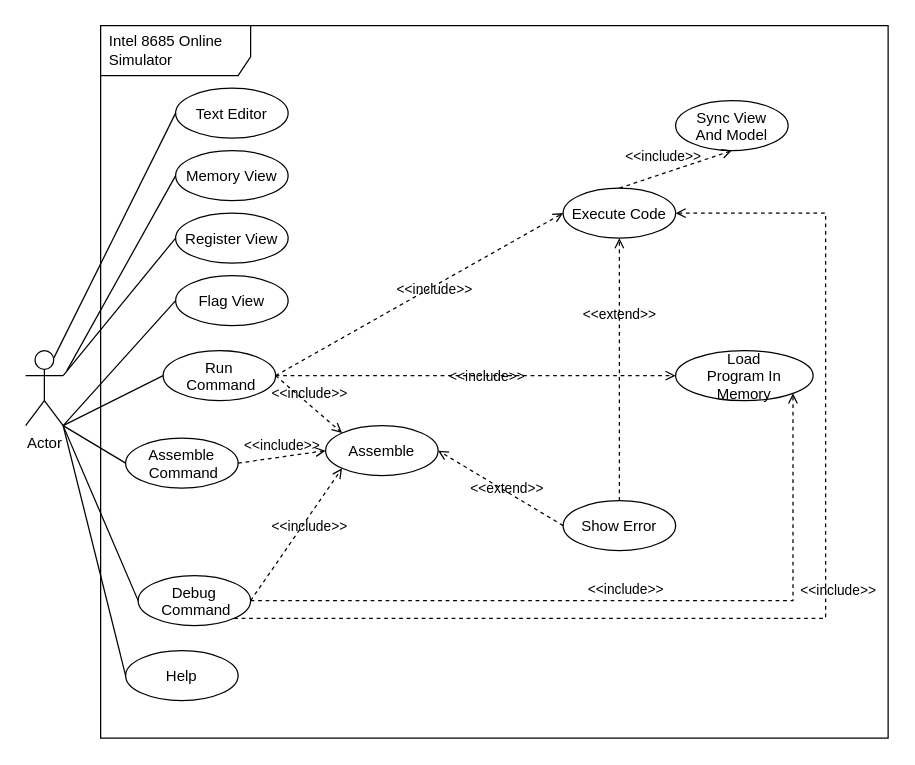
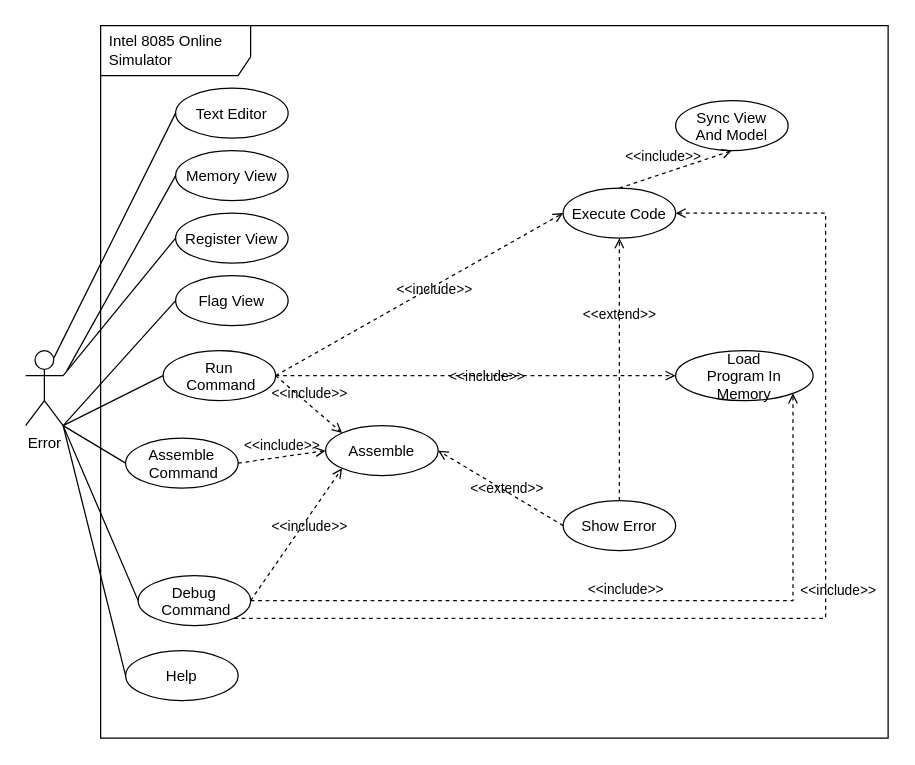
node "Intel 8685 Online Simulator": label "Intel 8685 Online Simulator" -> "Intel 8085 Online Simulator"
node "Actor": label "Actor" -> "Error"
